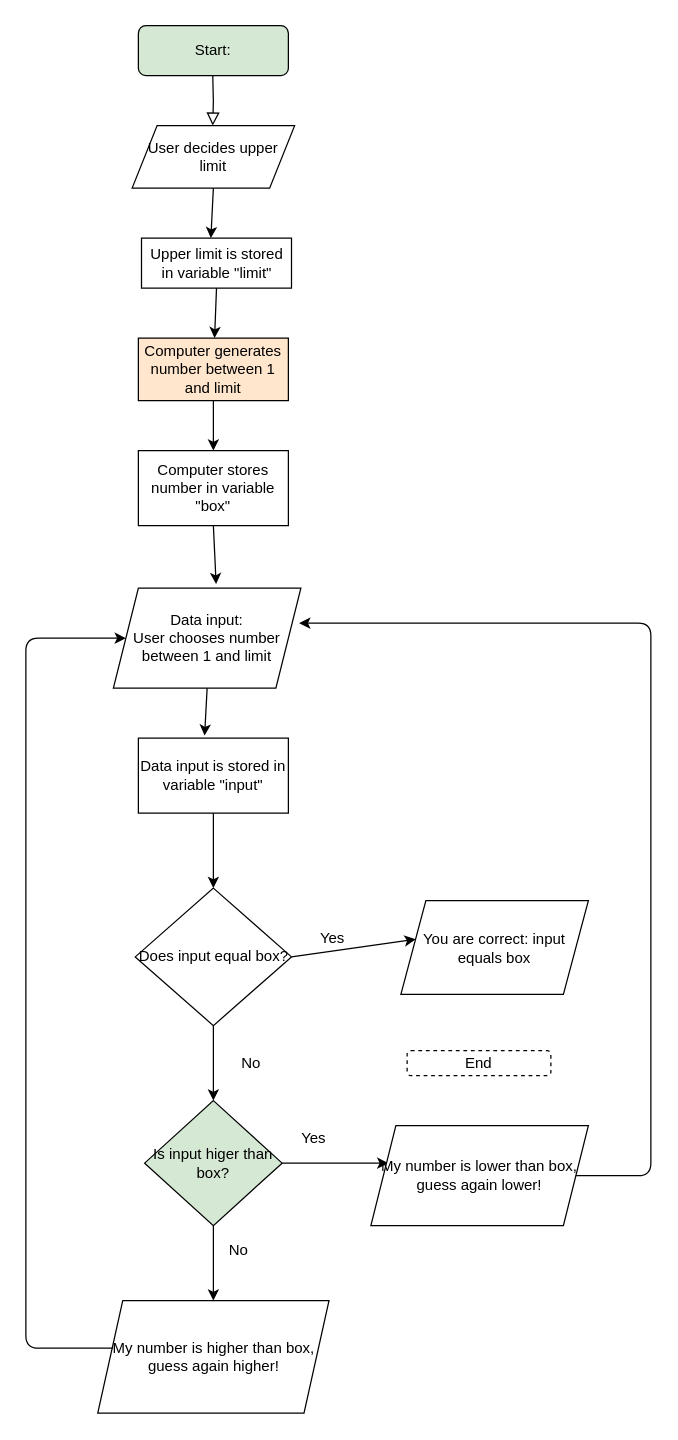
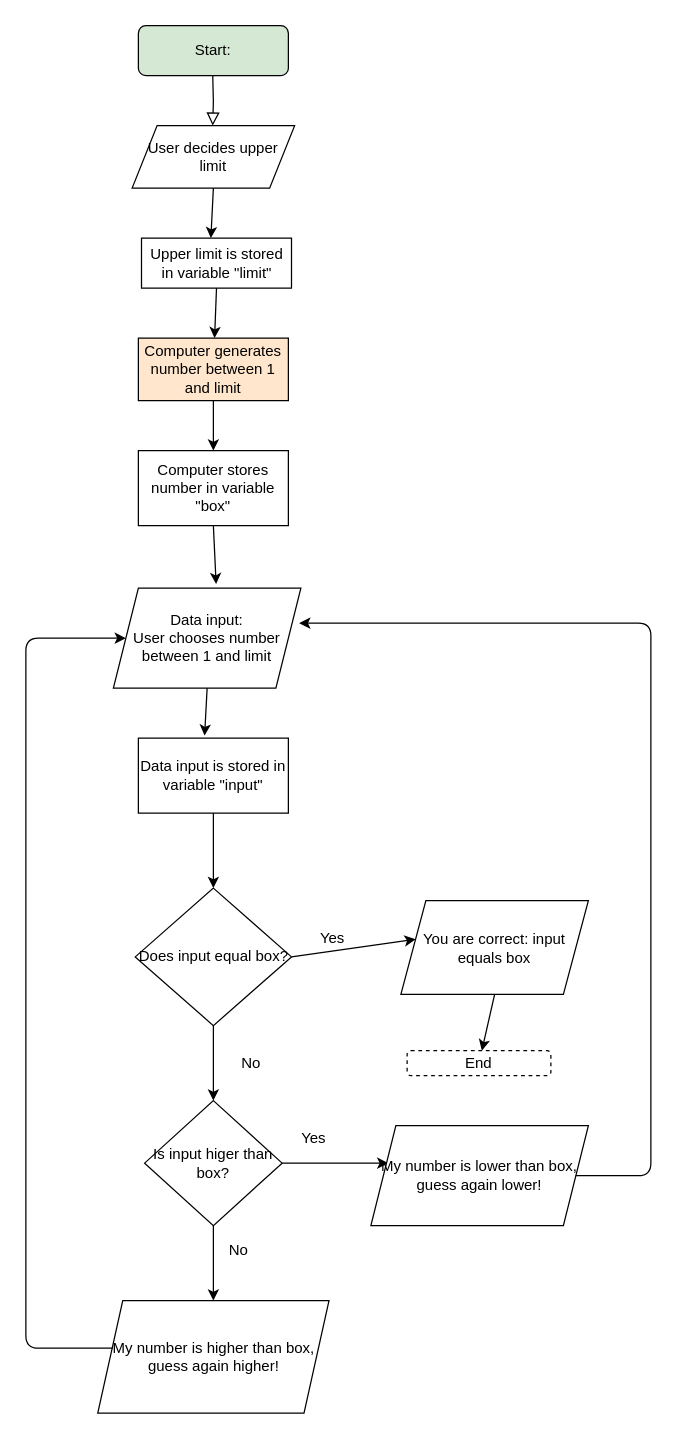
edge "You are correct: input equals box" -> "End": added
node "Is input higer than box?": fillcolor #d5e8d4 -> #ffffff
